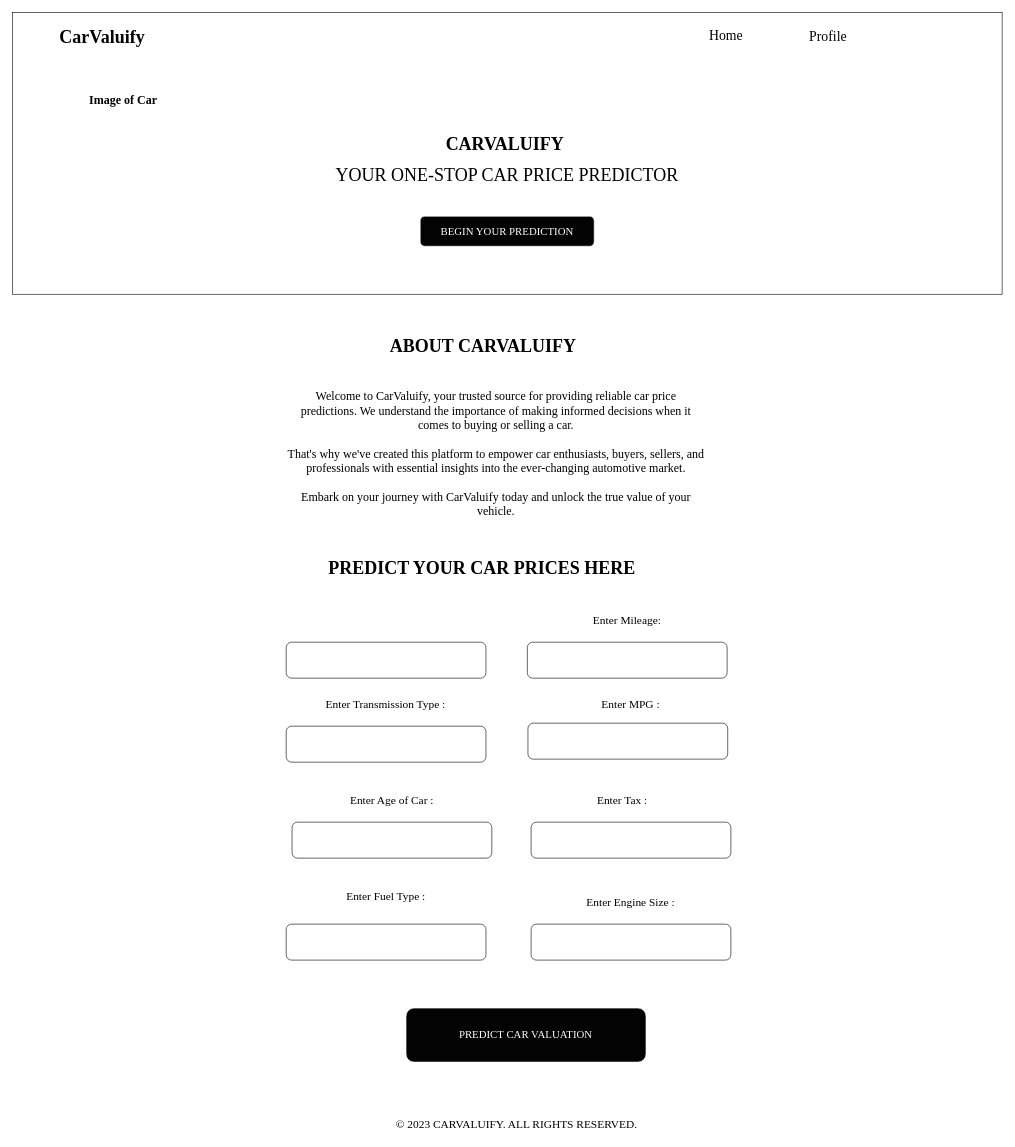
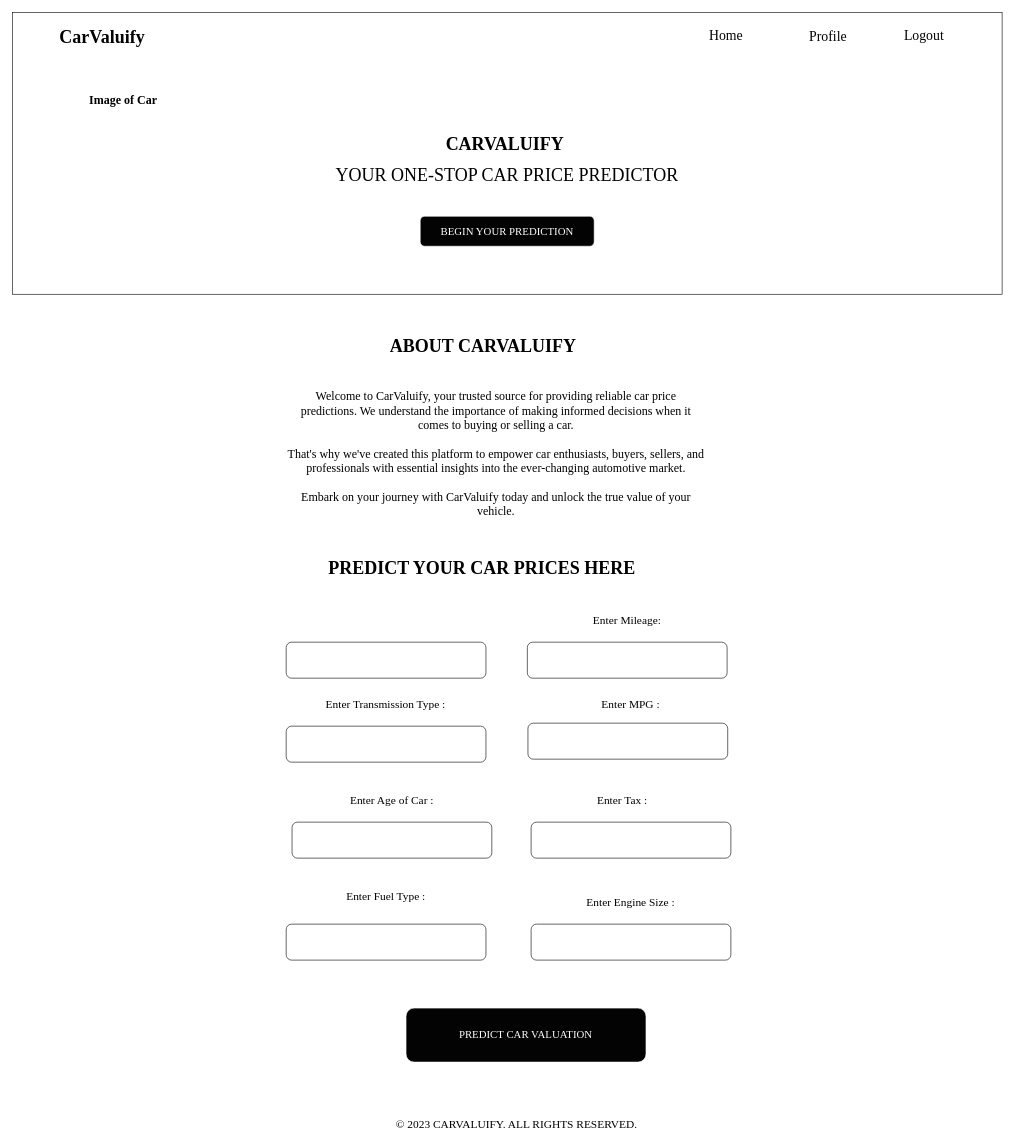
node "Logout": added
